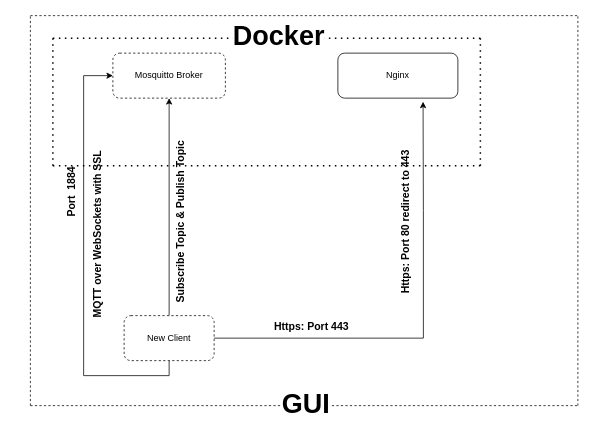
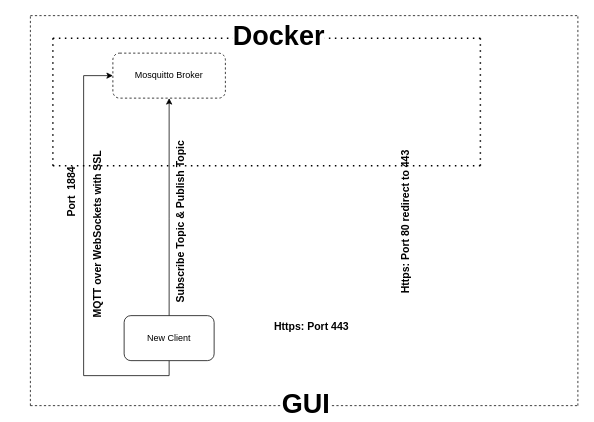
node "Nginx": removed
edge "New Client" -> "Nginx": removed
node "New Client": style dashed -> solid
